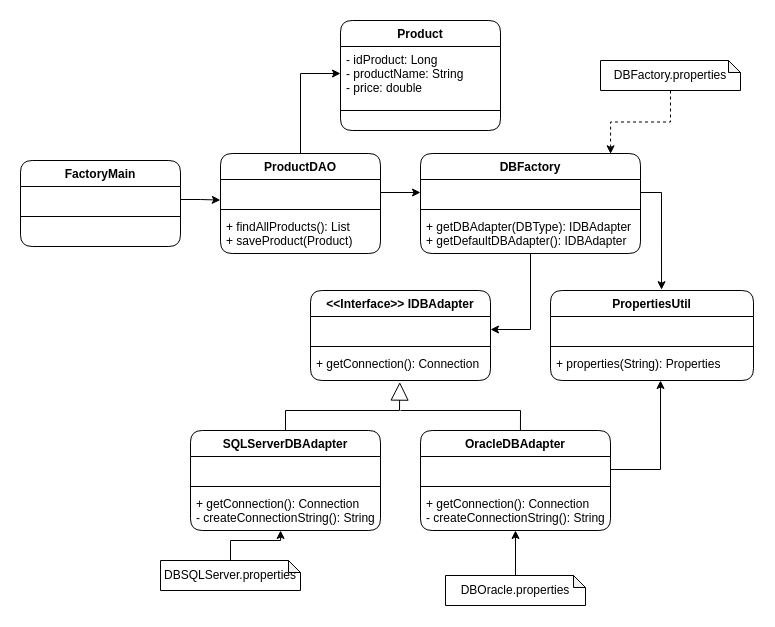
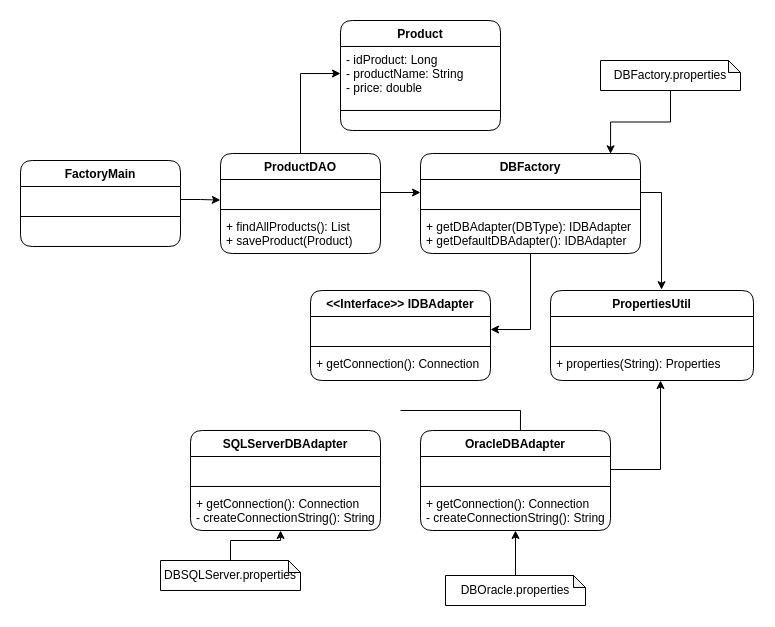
edge "DBFactory.properties" -> "DBFactory": style dashed -> solid
edge "SQLServerDBAdapter" -> "+ getConnection(): Connection": removed
